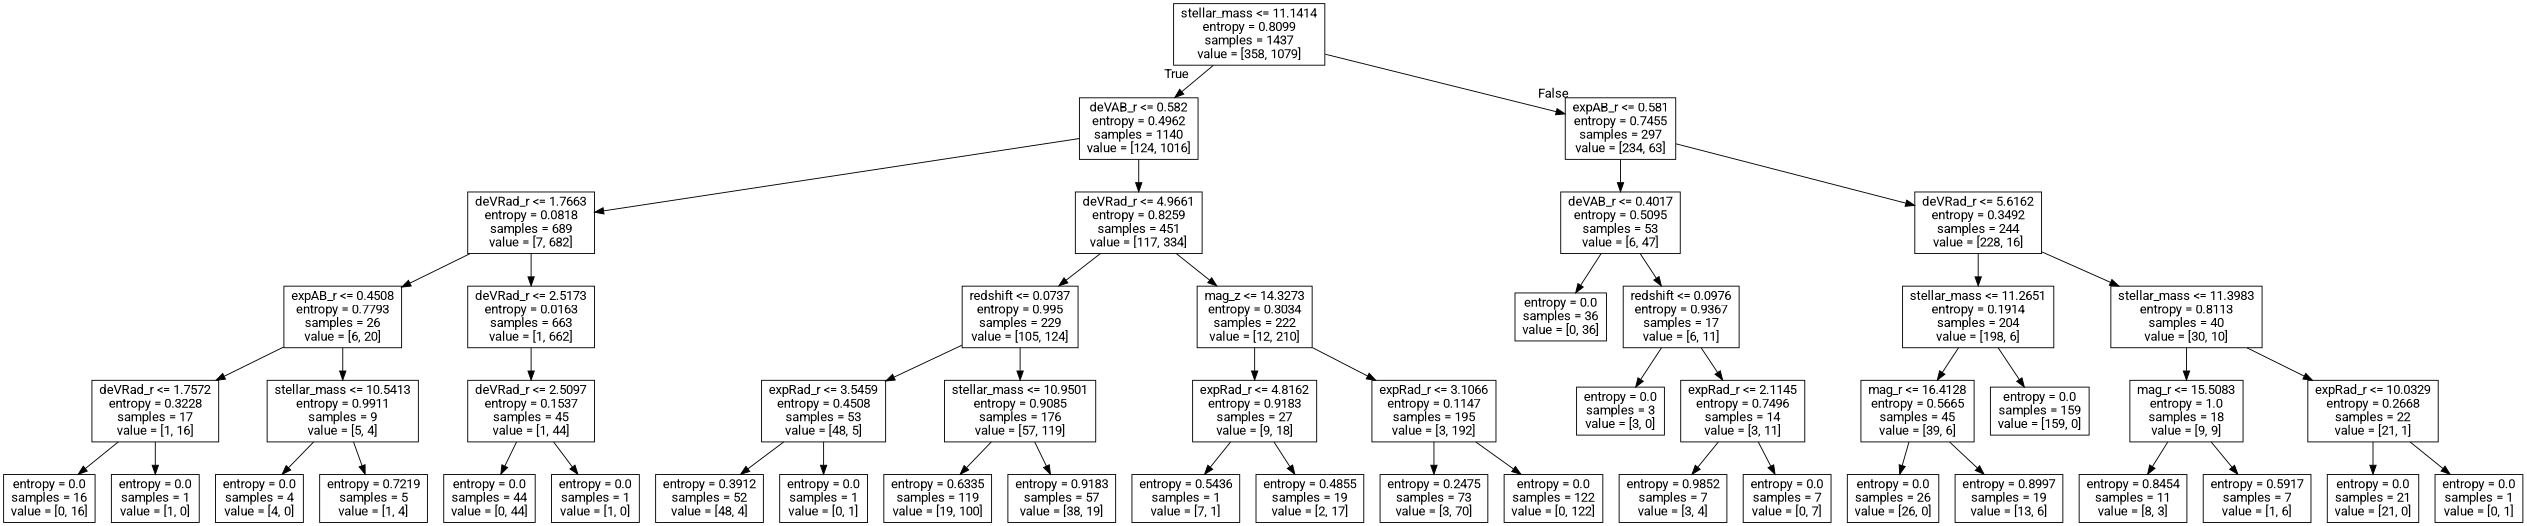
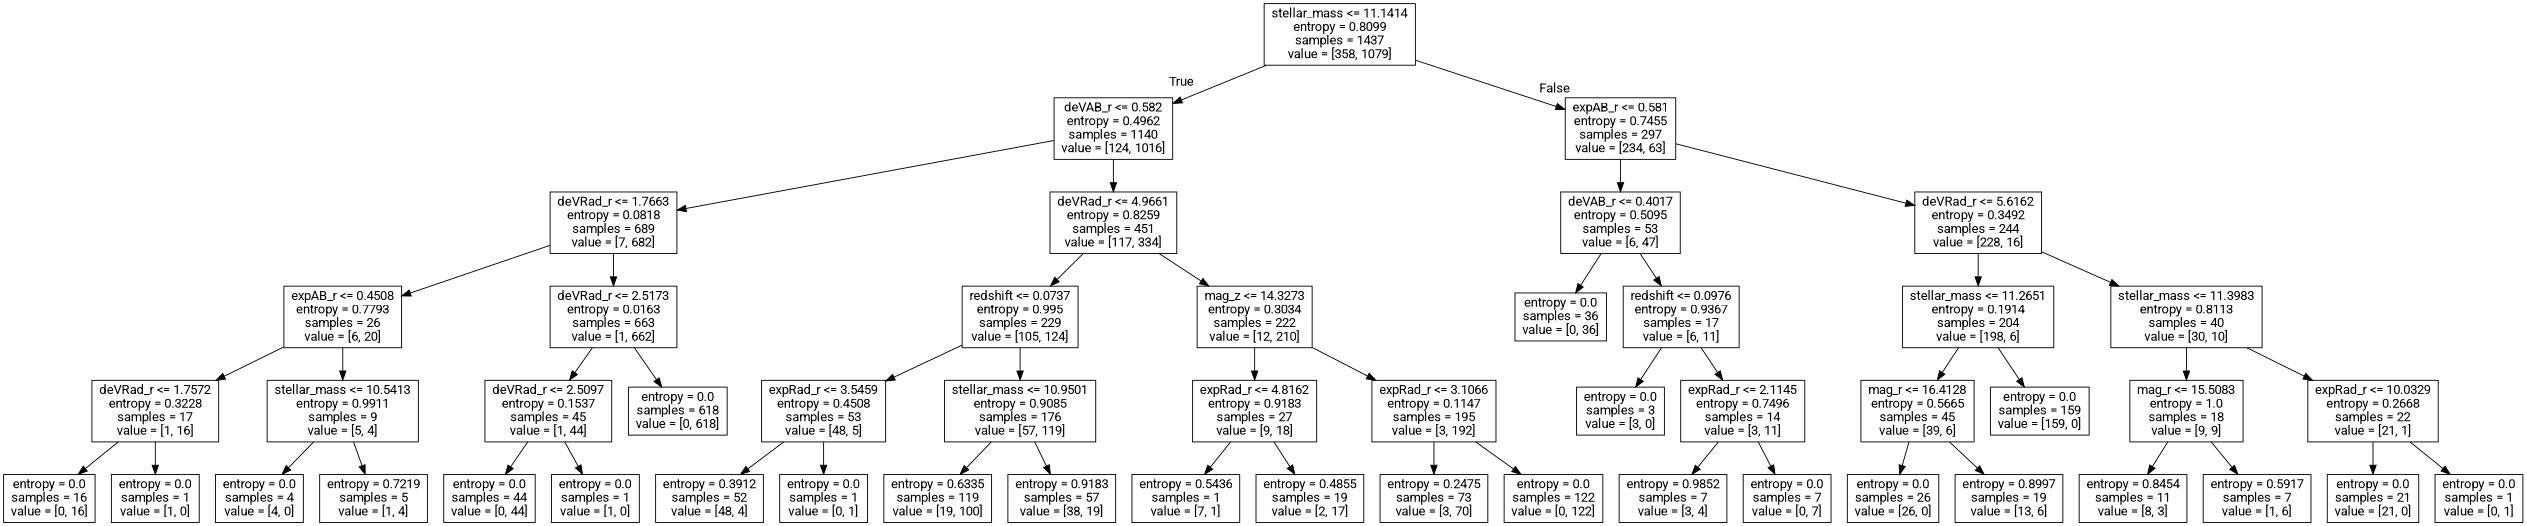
node "entropy = 0.0 samples = 618 value = [0, 618]": added
